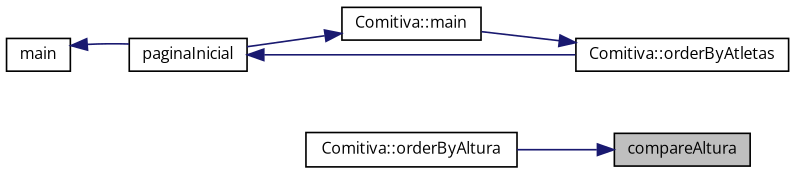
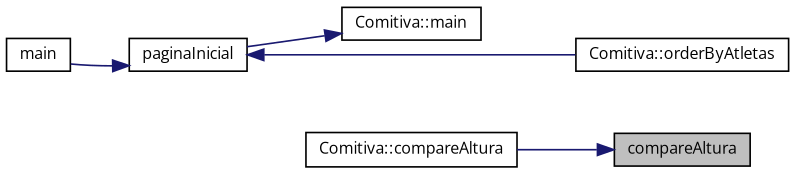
edge "Comitiva::main" -> "Comitiva::orderByAtletas": removed
edge "paginaInicial" -> "main": reversed
node "Comitiva::orderByAltura": label "Comitiva::orderByAltura" -> "Comitiva::compareAltura"
